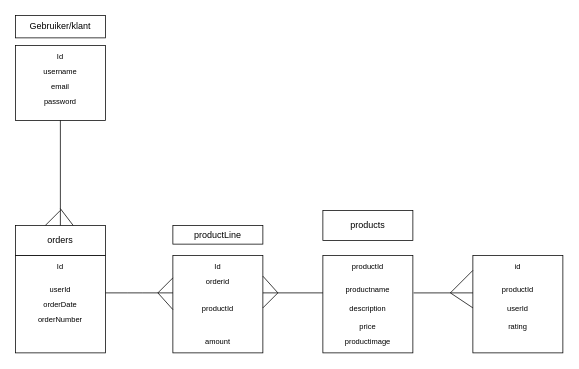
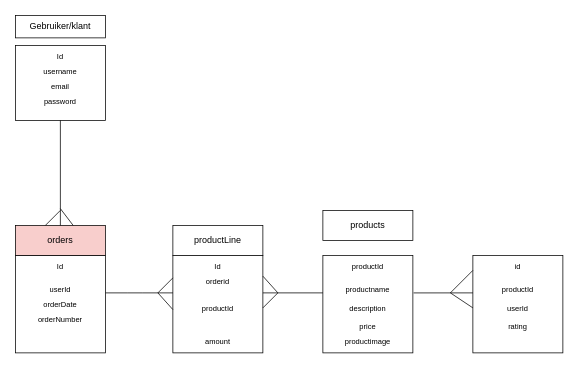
node "productLine": size 90x19 -> 90x30
node "orders": fillcolor #ffffff -> #f8cecc
